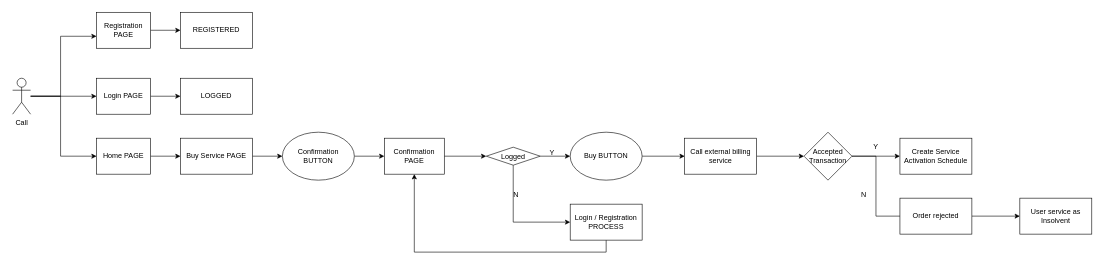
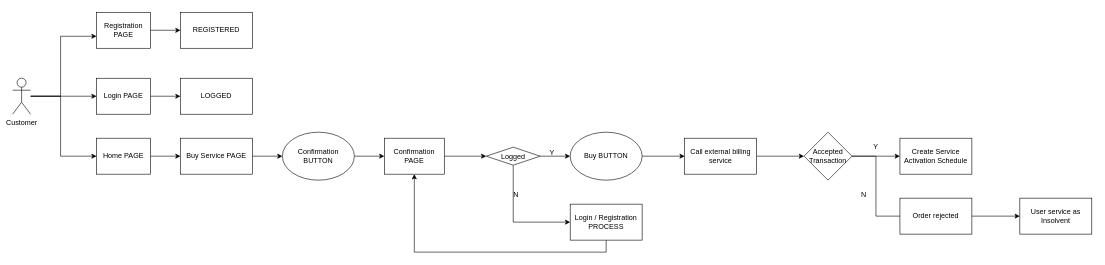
node "Call": label "Call" -> "Customer"
